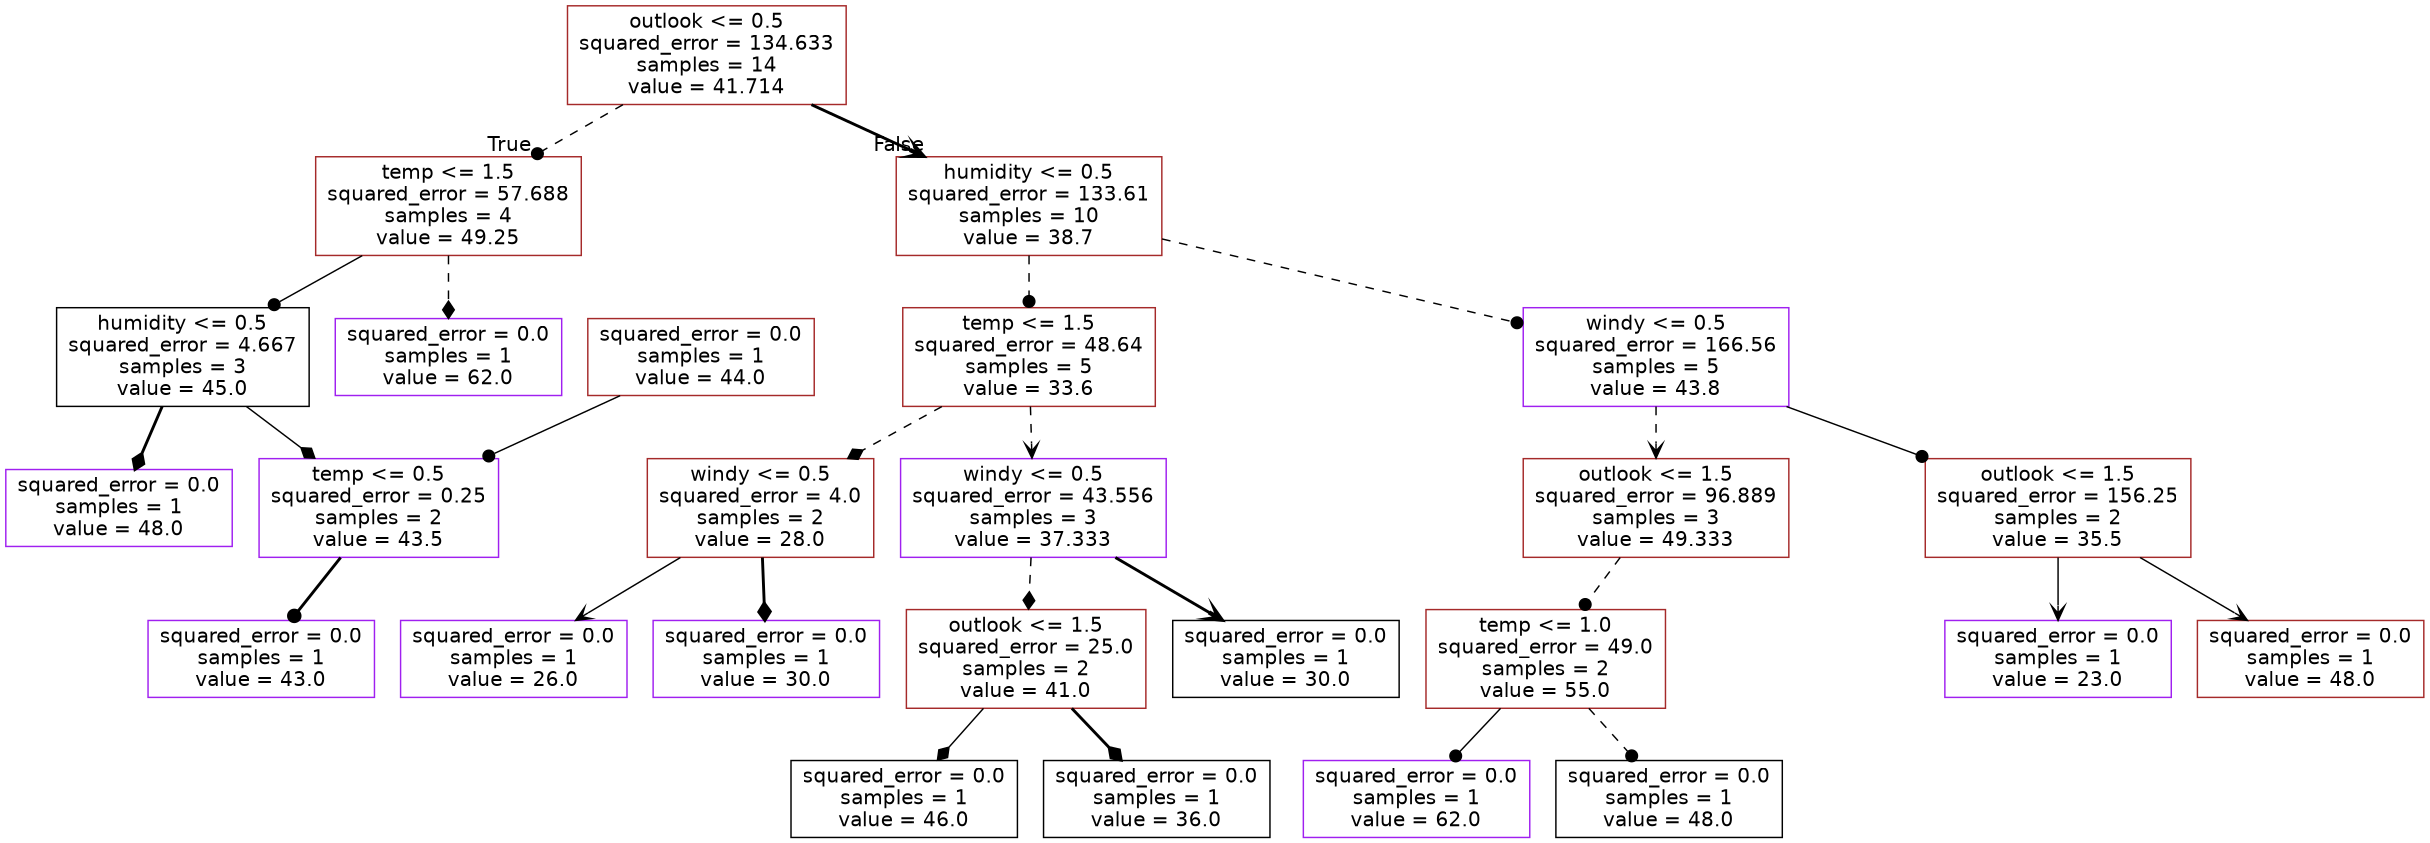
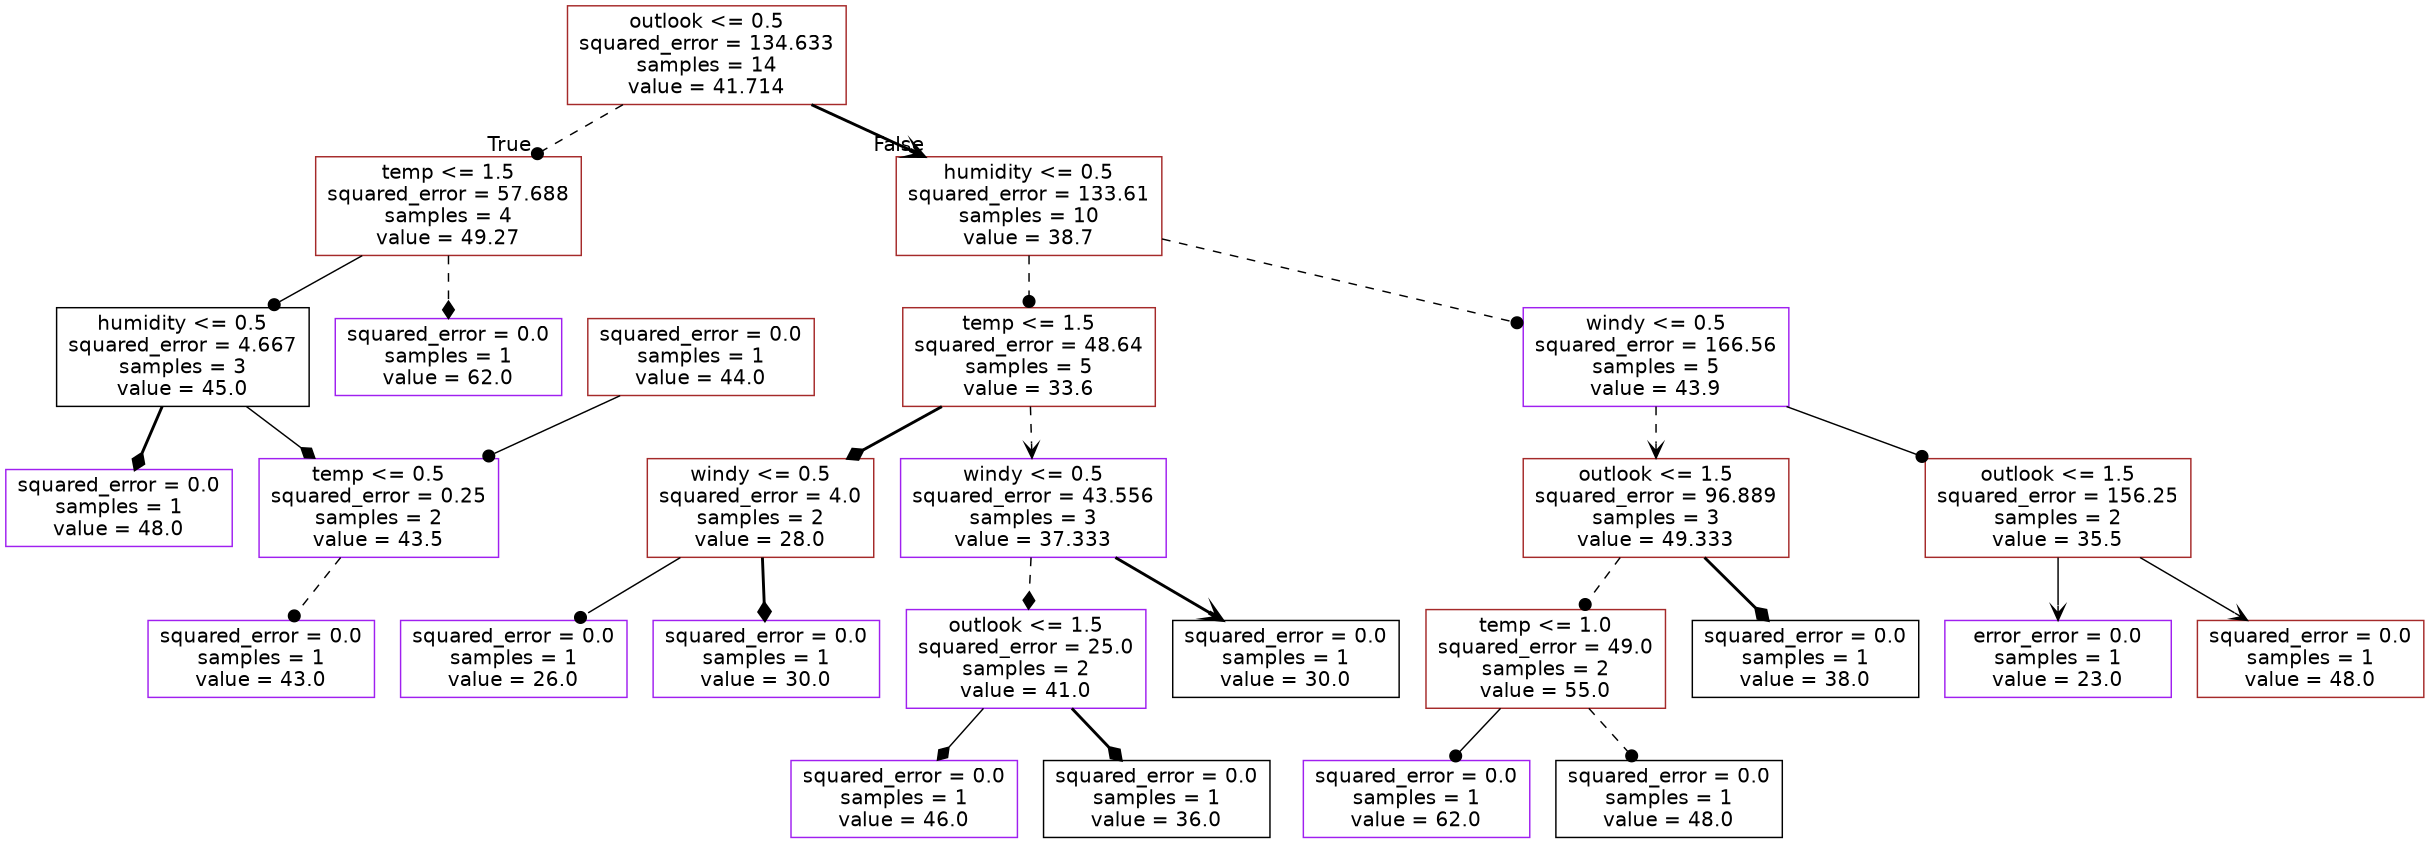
node "temp <= 1.5 squared_error = 57.688 samples = 4 value = 49.25": label "temp <= 1.5 squared_error = 57.688 samples = 4 value = 49.25" -> "temp <= 1.5 squared_error = 57.688 samples = 4 value = 49.27"
node "windy <= 0.5 squared_error = 166.56 samples = 5 value = 43.8": label "windy <= 0.5 squared_error = 166.56 samples = 5 value = 43.8" -> "windy <= 0.5 squared_error = 166.56 samples = 5 value = 43.9"
edge "temp <= 1.5 squared_error = 48.64 samples = 5 value = 33.6" -> "windy <= 0.5 squared_error = 4.0 samples = 2 value = 28.0": style dashed -> bold
edge "temp <= 0.5 squared_error = 0.25 samples = 2 value = 43.5" -> "squared_error = 0.0 samples = 1 value = 43.0": style bold -> dashed
edge "windy <= 0.5 squared_error = 4.0 samples = 2 value = 28.0" -> "squared_error = 0.0 samples = 1 value = 26.0": arrowhead vee -> dot
node "outlook <= 1.5 squared_error = 25.0 samples = 2 value = 41.0": color brown -> purple
node "squared_error = 0.0 samples = 1 value = 38.0": added
node "squared_error = 0.0 samples = 1 value = 23.0": label "squared_error = 0.0 samples = 1 value = 23.0" -> "error_error = 0.0 samples = 1 value = 23.0"
node "squared_error = 0.0 samples = 1 value = 46.0": color black -> purple
